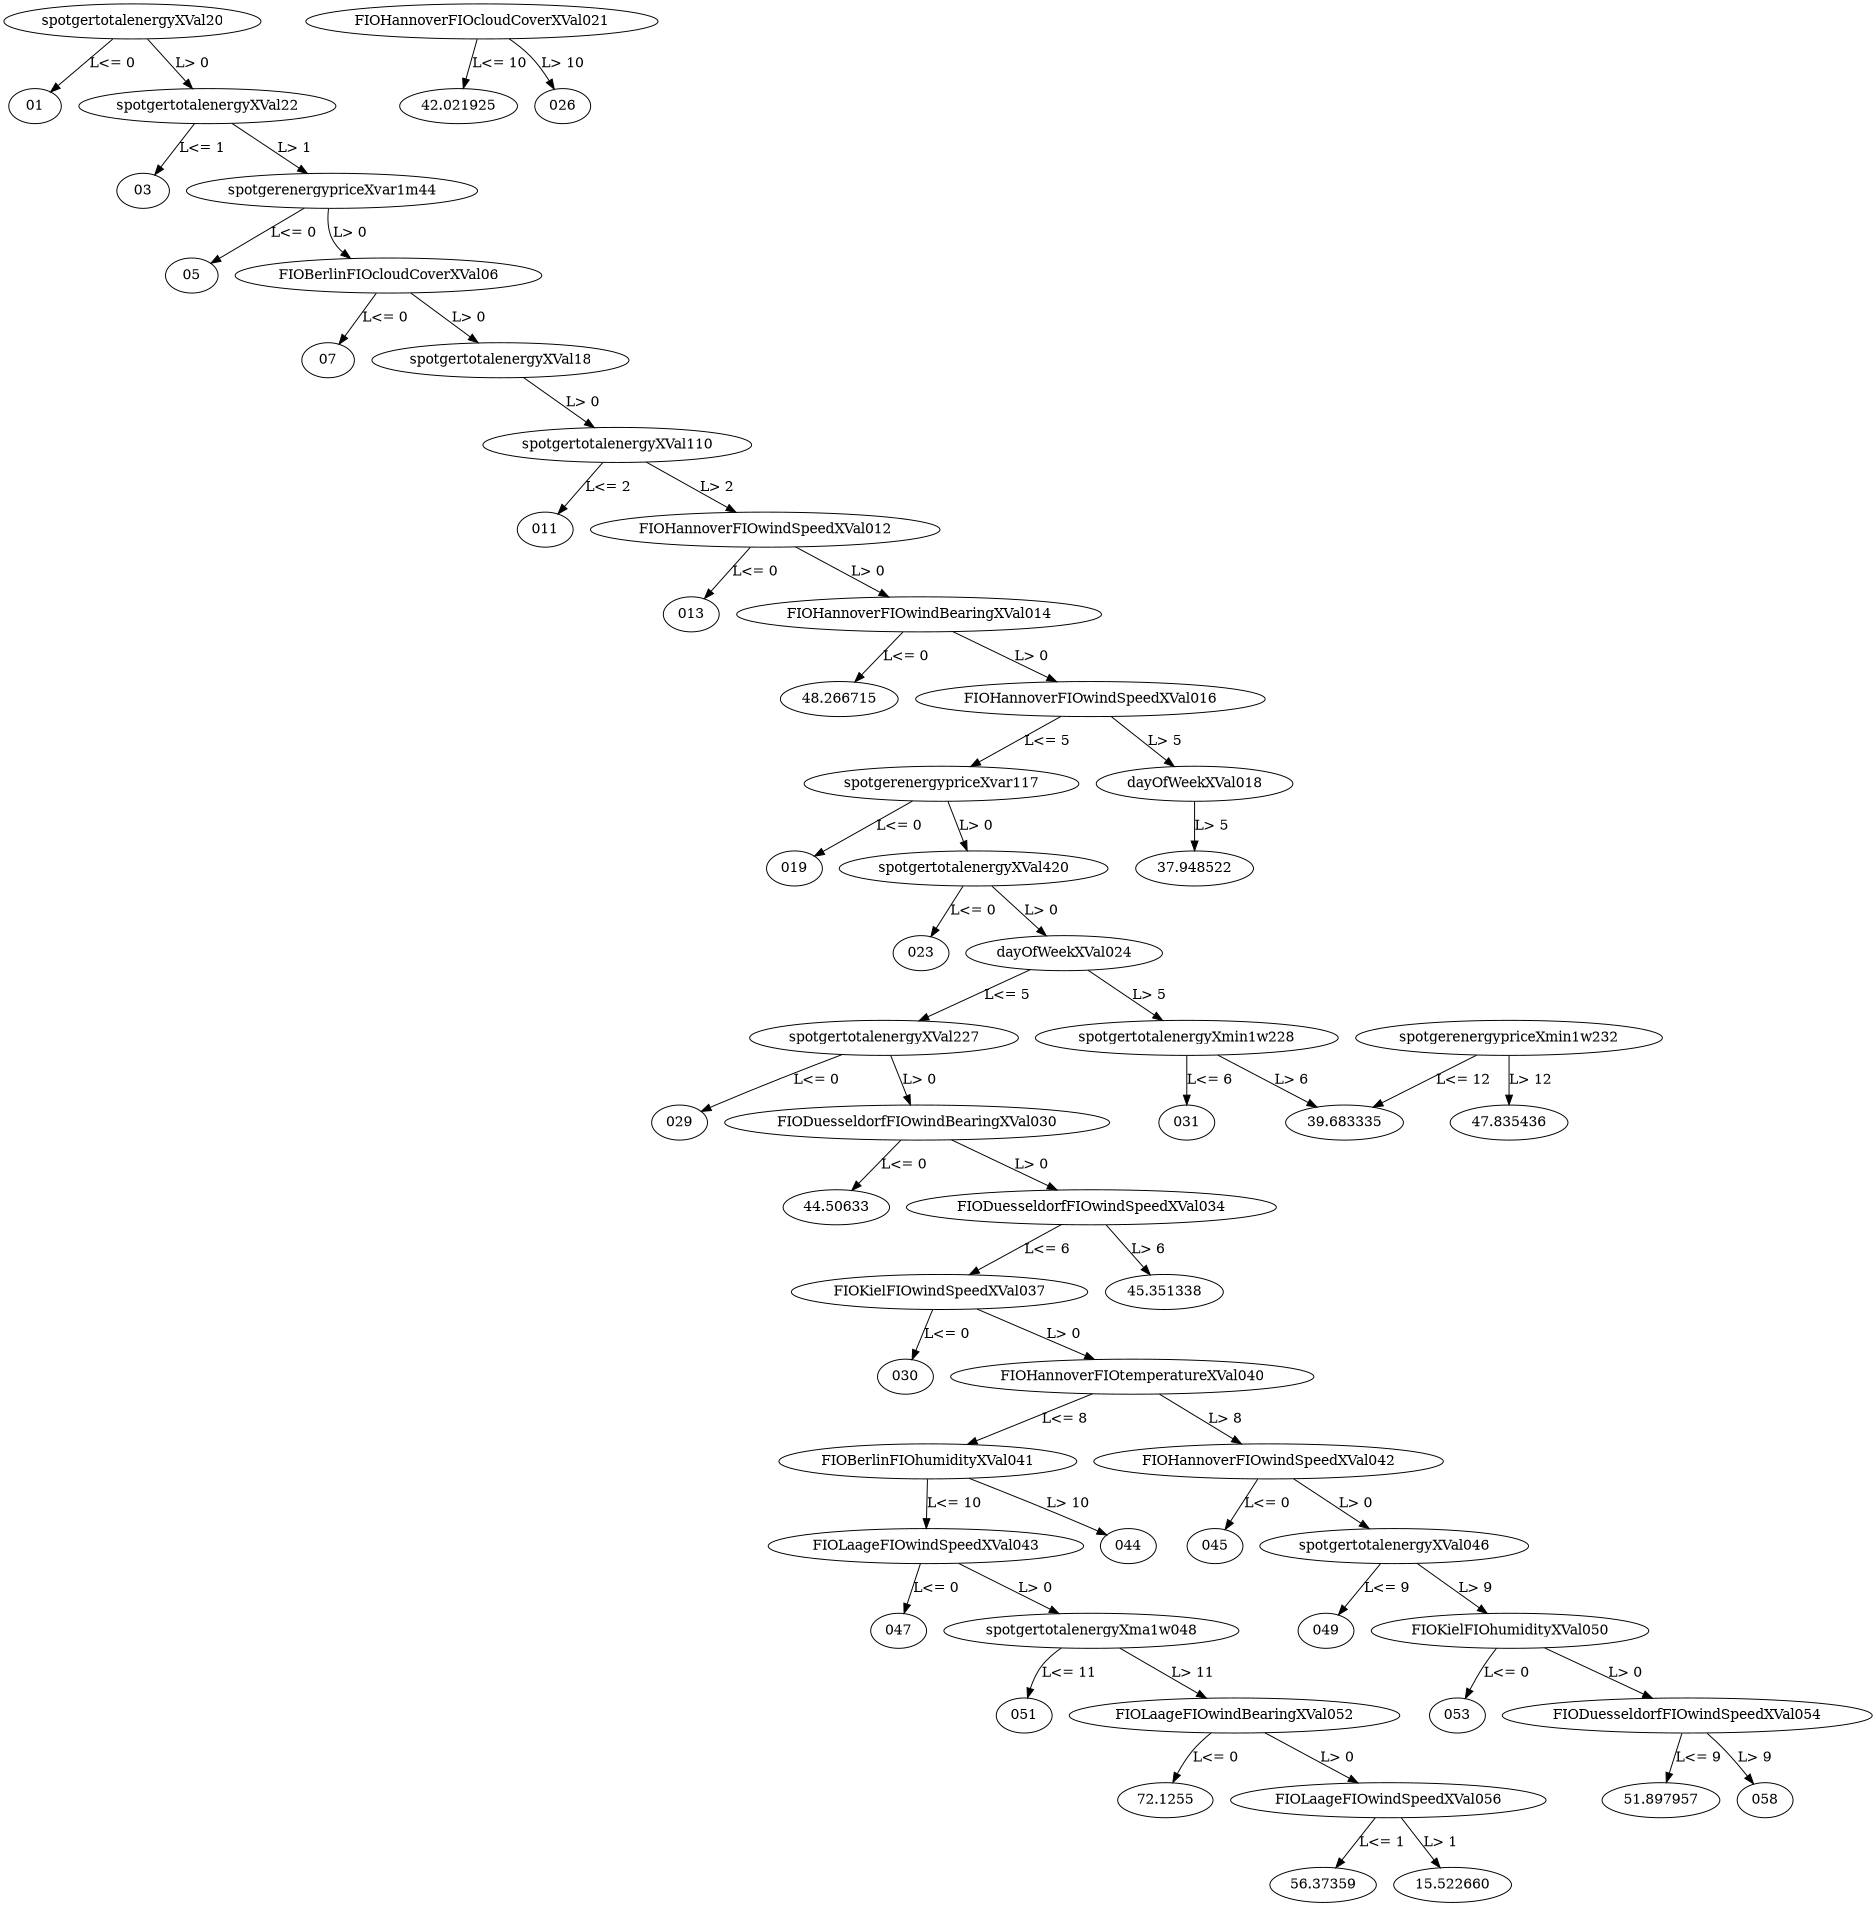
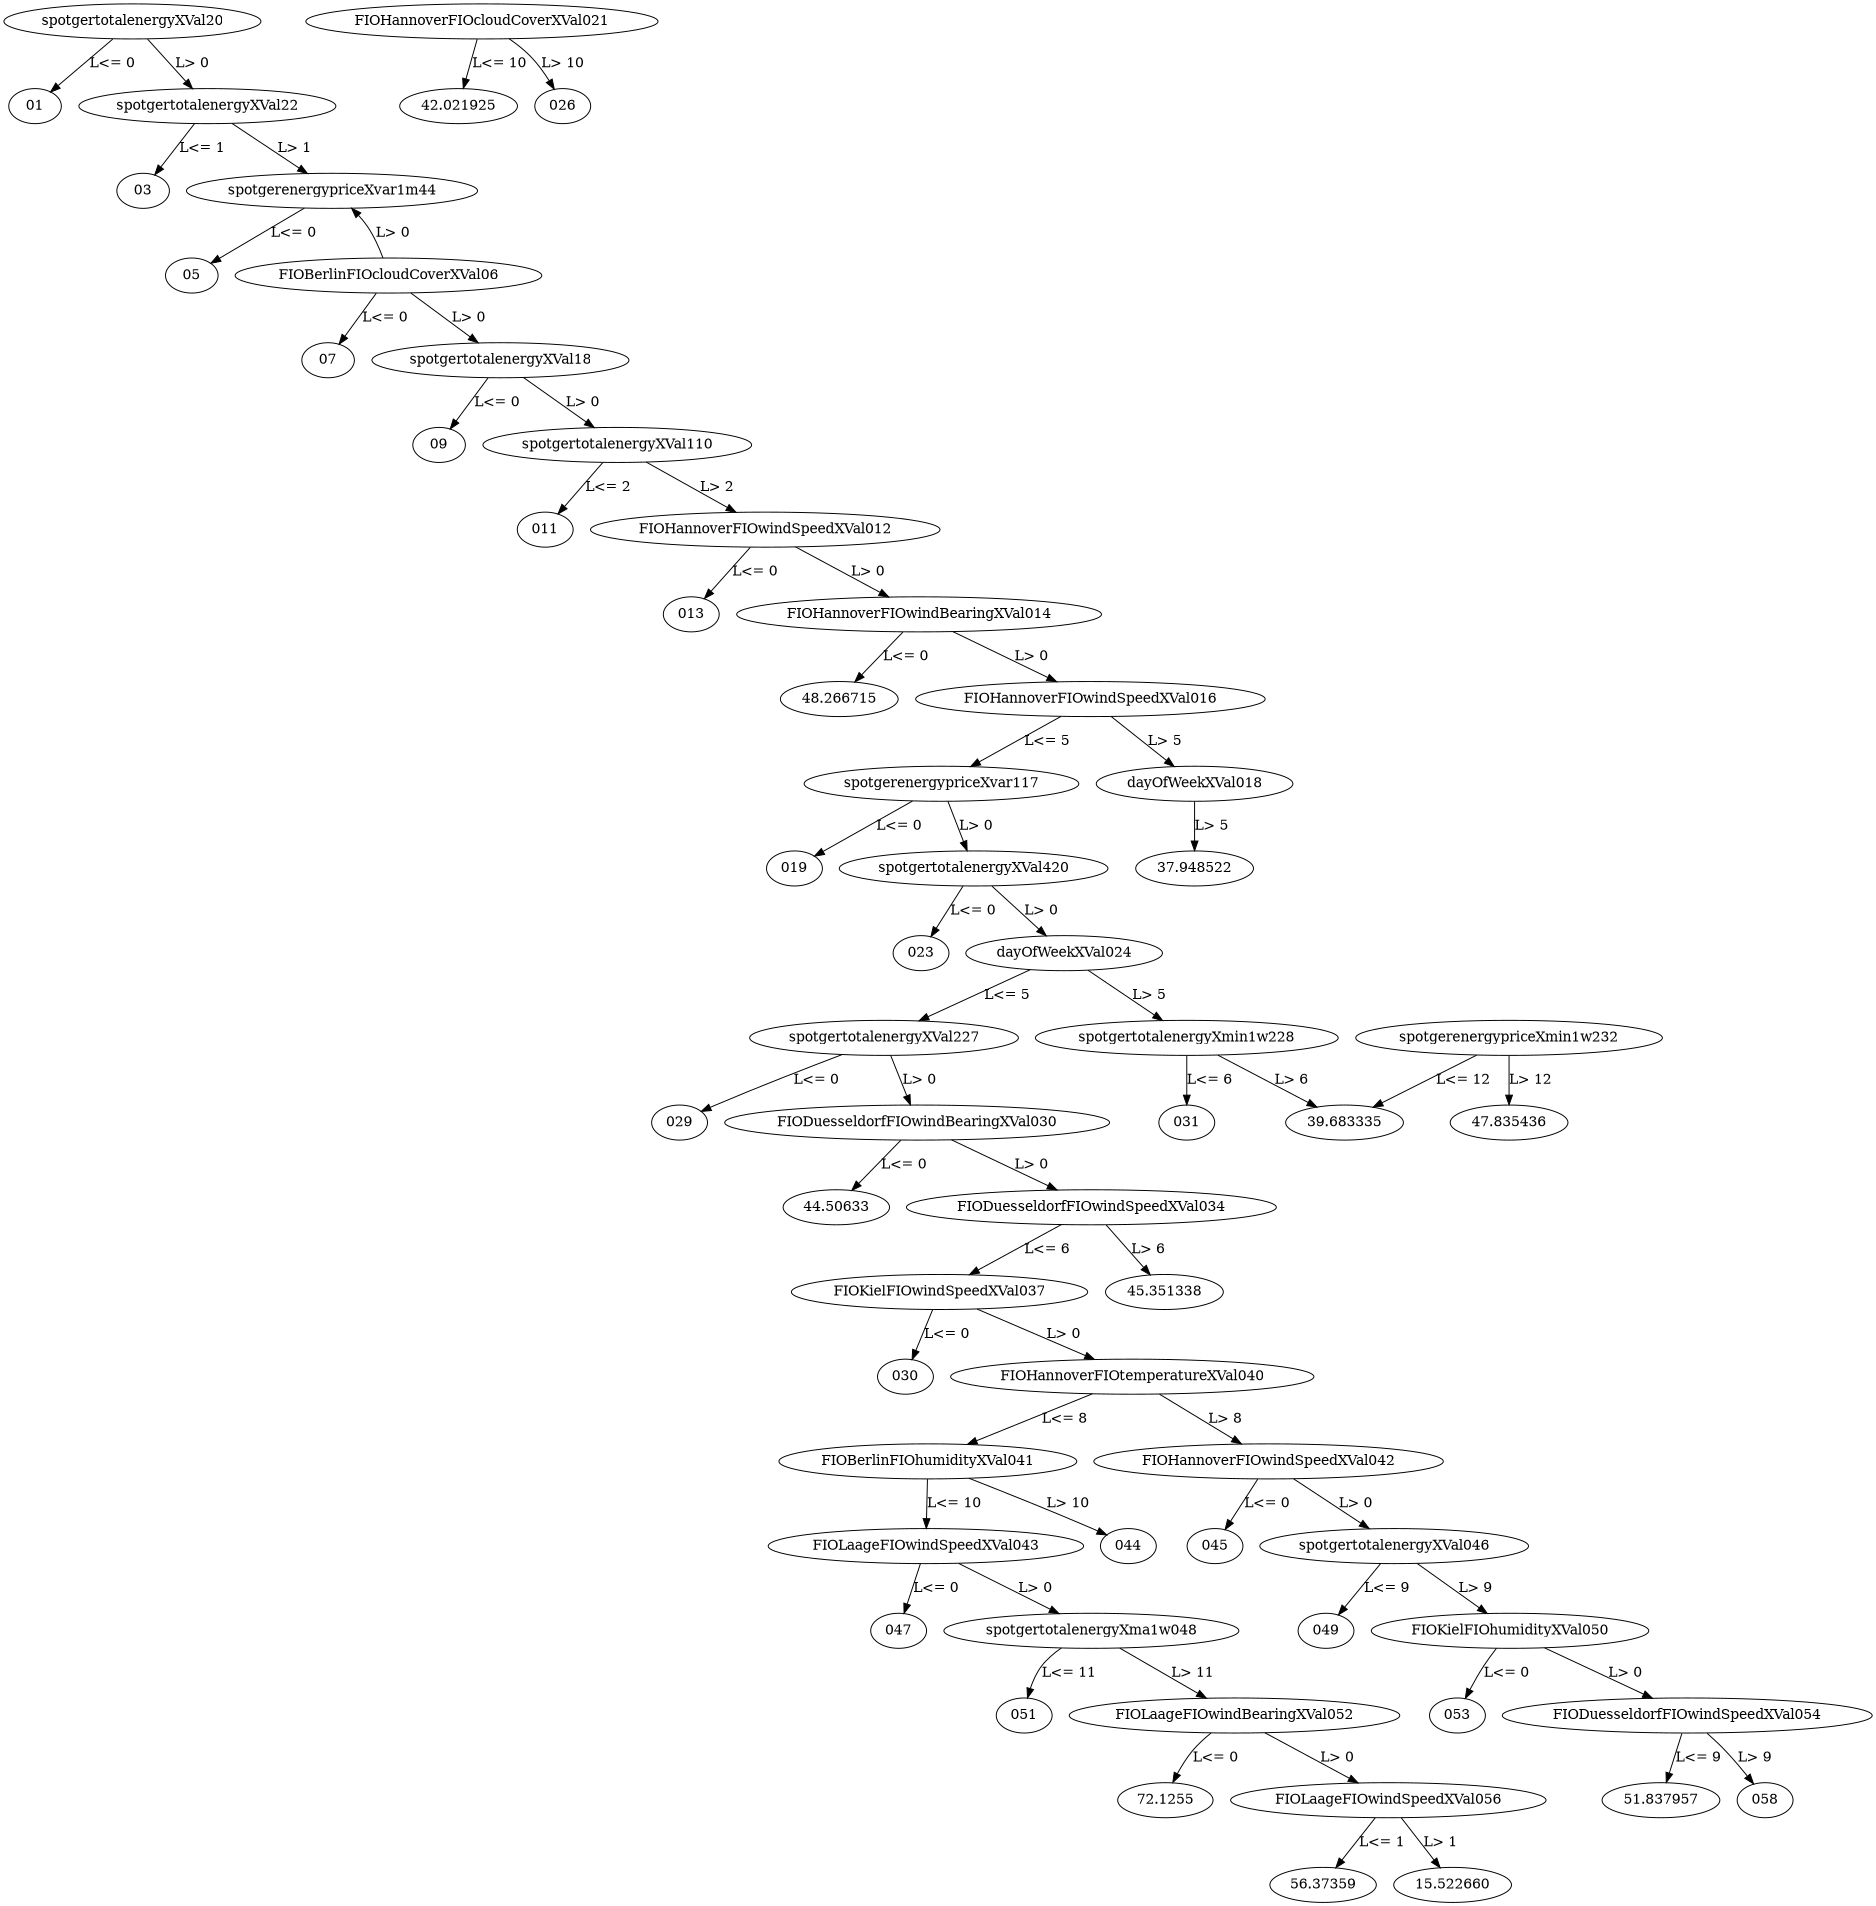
edge "spotgerenergypriceXvar1m44" -> "FIOBerlinFIOcloudCoverXVal06": reversed
node "09": added
node "51.897957": label "51.897957" -> "51.837957"
